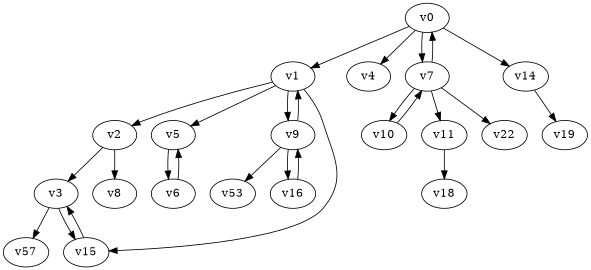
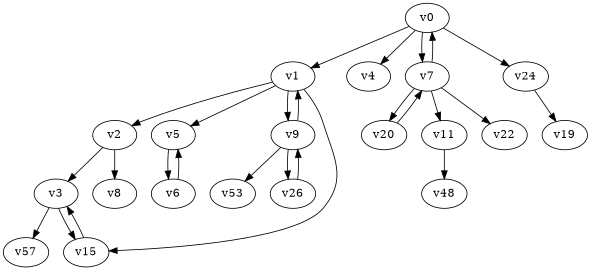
node "v14": label "v14" -> "v24"
node "v10": label "v10" -> "v20"
node "v16": label "v16" -> "v26"
node "v18": label "v18" -> "v48"
